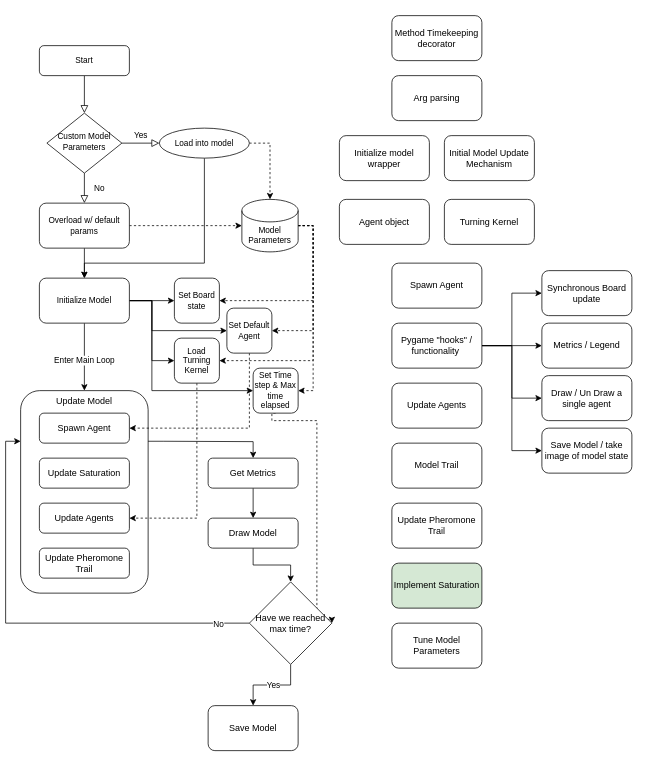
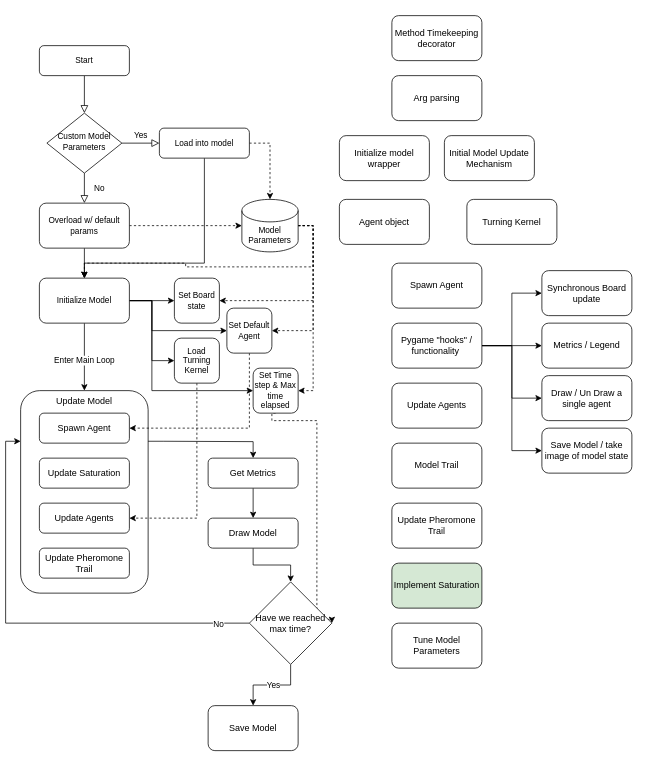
node "Load into model": shape ellipse -> rounded rectangle
node "Turning Kernel": moved (489, 222) -> (512, 222)
edge "Model Parameters" -> "Load Turning Kernel": now "Model Parameters" -> "Initialize Model"
